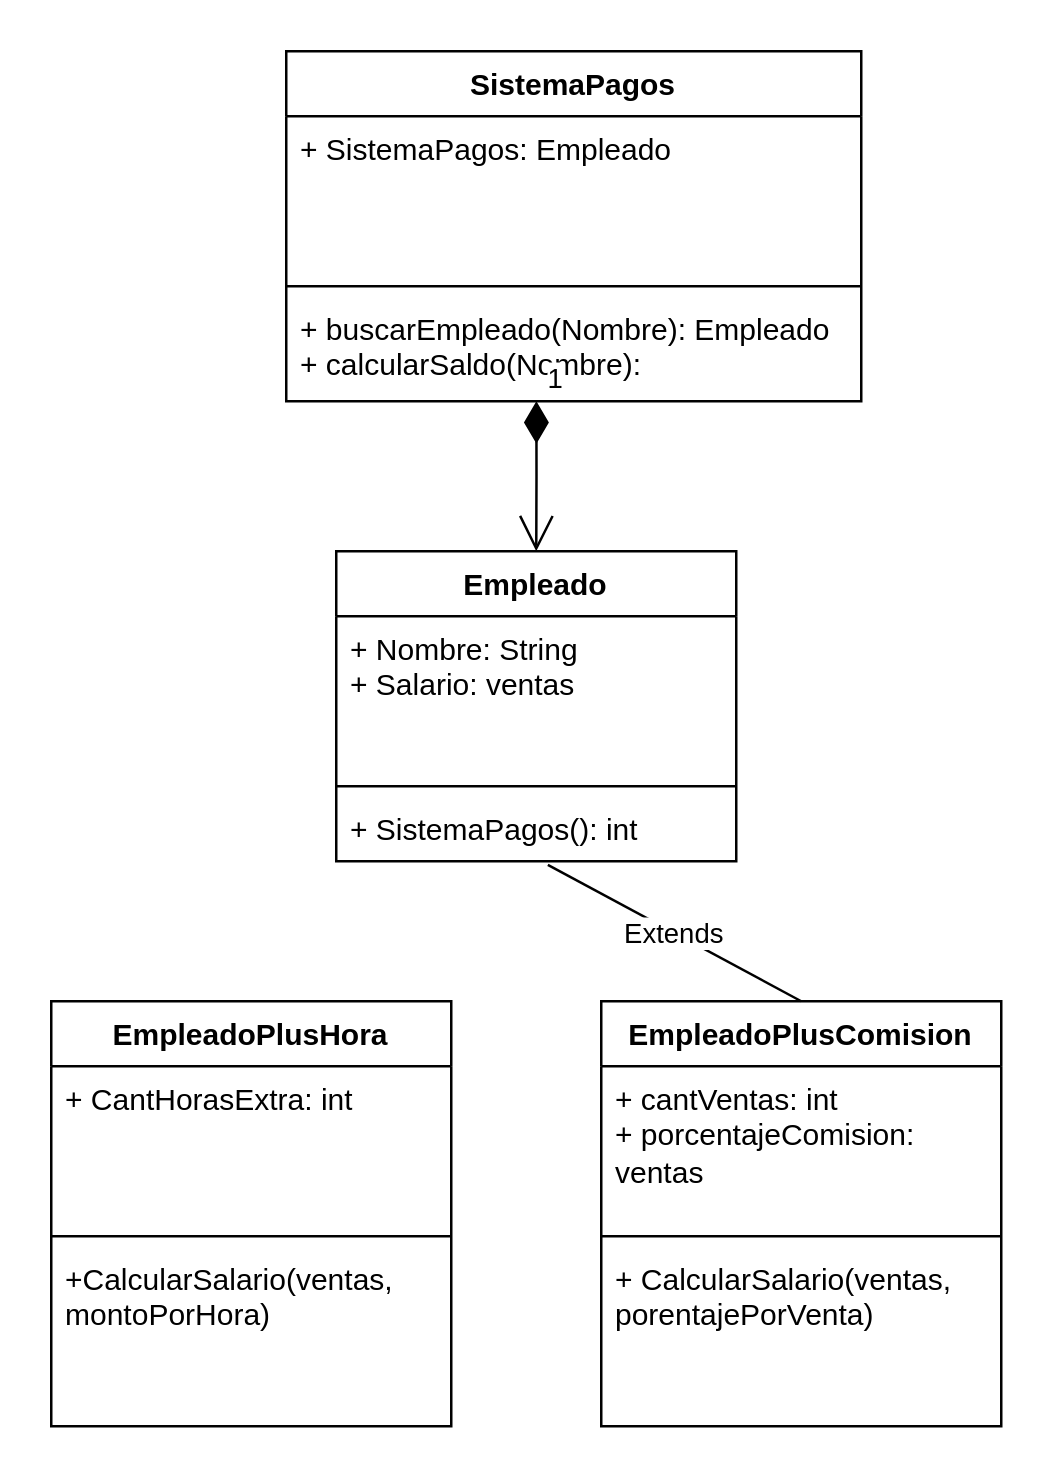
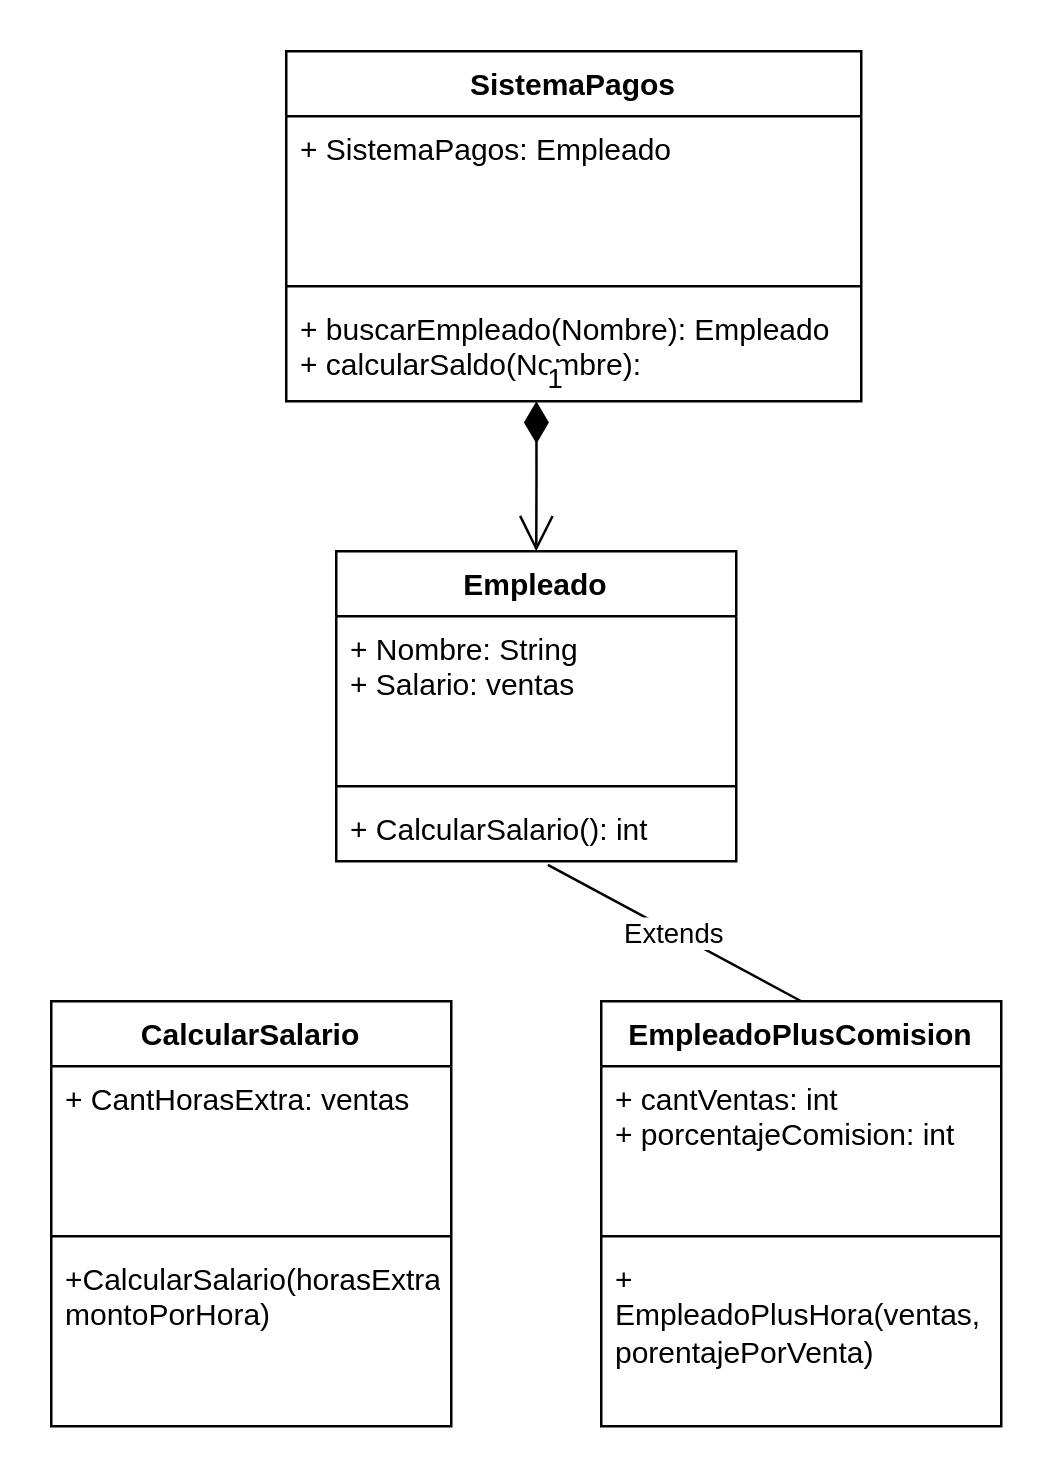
node "+ SistemaPagos(): int": label "+ SistemaPagos(): int" -> "+ CalcularSalario(): int"
node "EmpleadoPlusHora": label "EmpleadoPlusHora" -> "CalcularSalario"
node "+ CantHorasExtra: int": label "+ CantHorasExtra: int" -> "+ CantHorasExtra: ventas"
node "+ cantVentas: int + porcentajeComision: ventas": label "+ cantVentas: int + porcentajeComision: ventas" -> "+ cantVentas: int + porcentajeComision: int"
node "+CalcularSalario(ventas, montoPorHora)": label "+CalcularSalario(ventas, montoPorHora)" -> "+CalcularSalario(horasExtra, montoPorHora)"
node "+ CalcularSalario(ventas, porentajePorVenta)": label "+ CalcularSalario(ventas, porentajePorVenta)" -> "+ EmpleadoPlusHora(ventas, porentajePorVenta)"
